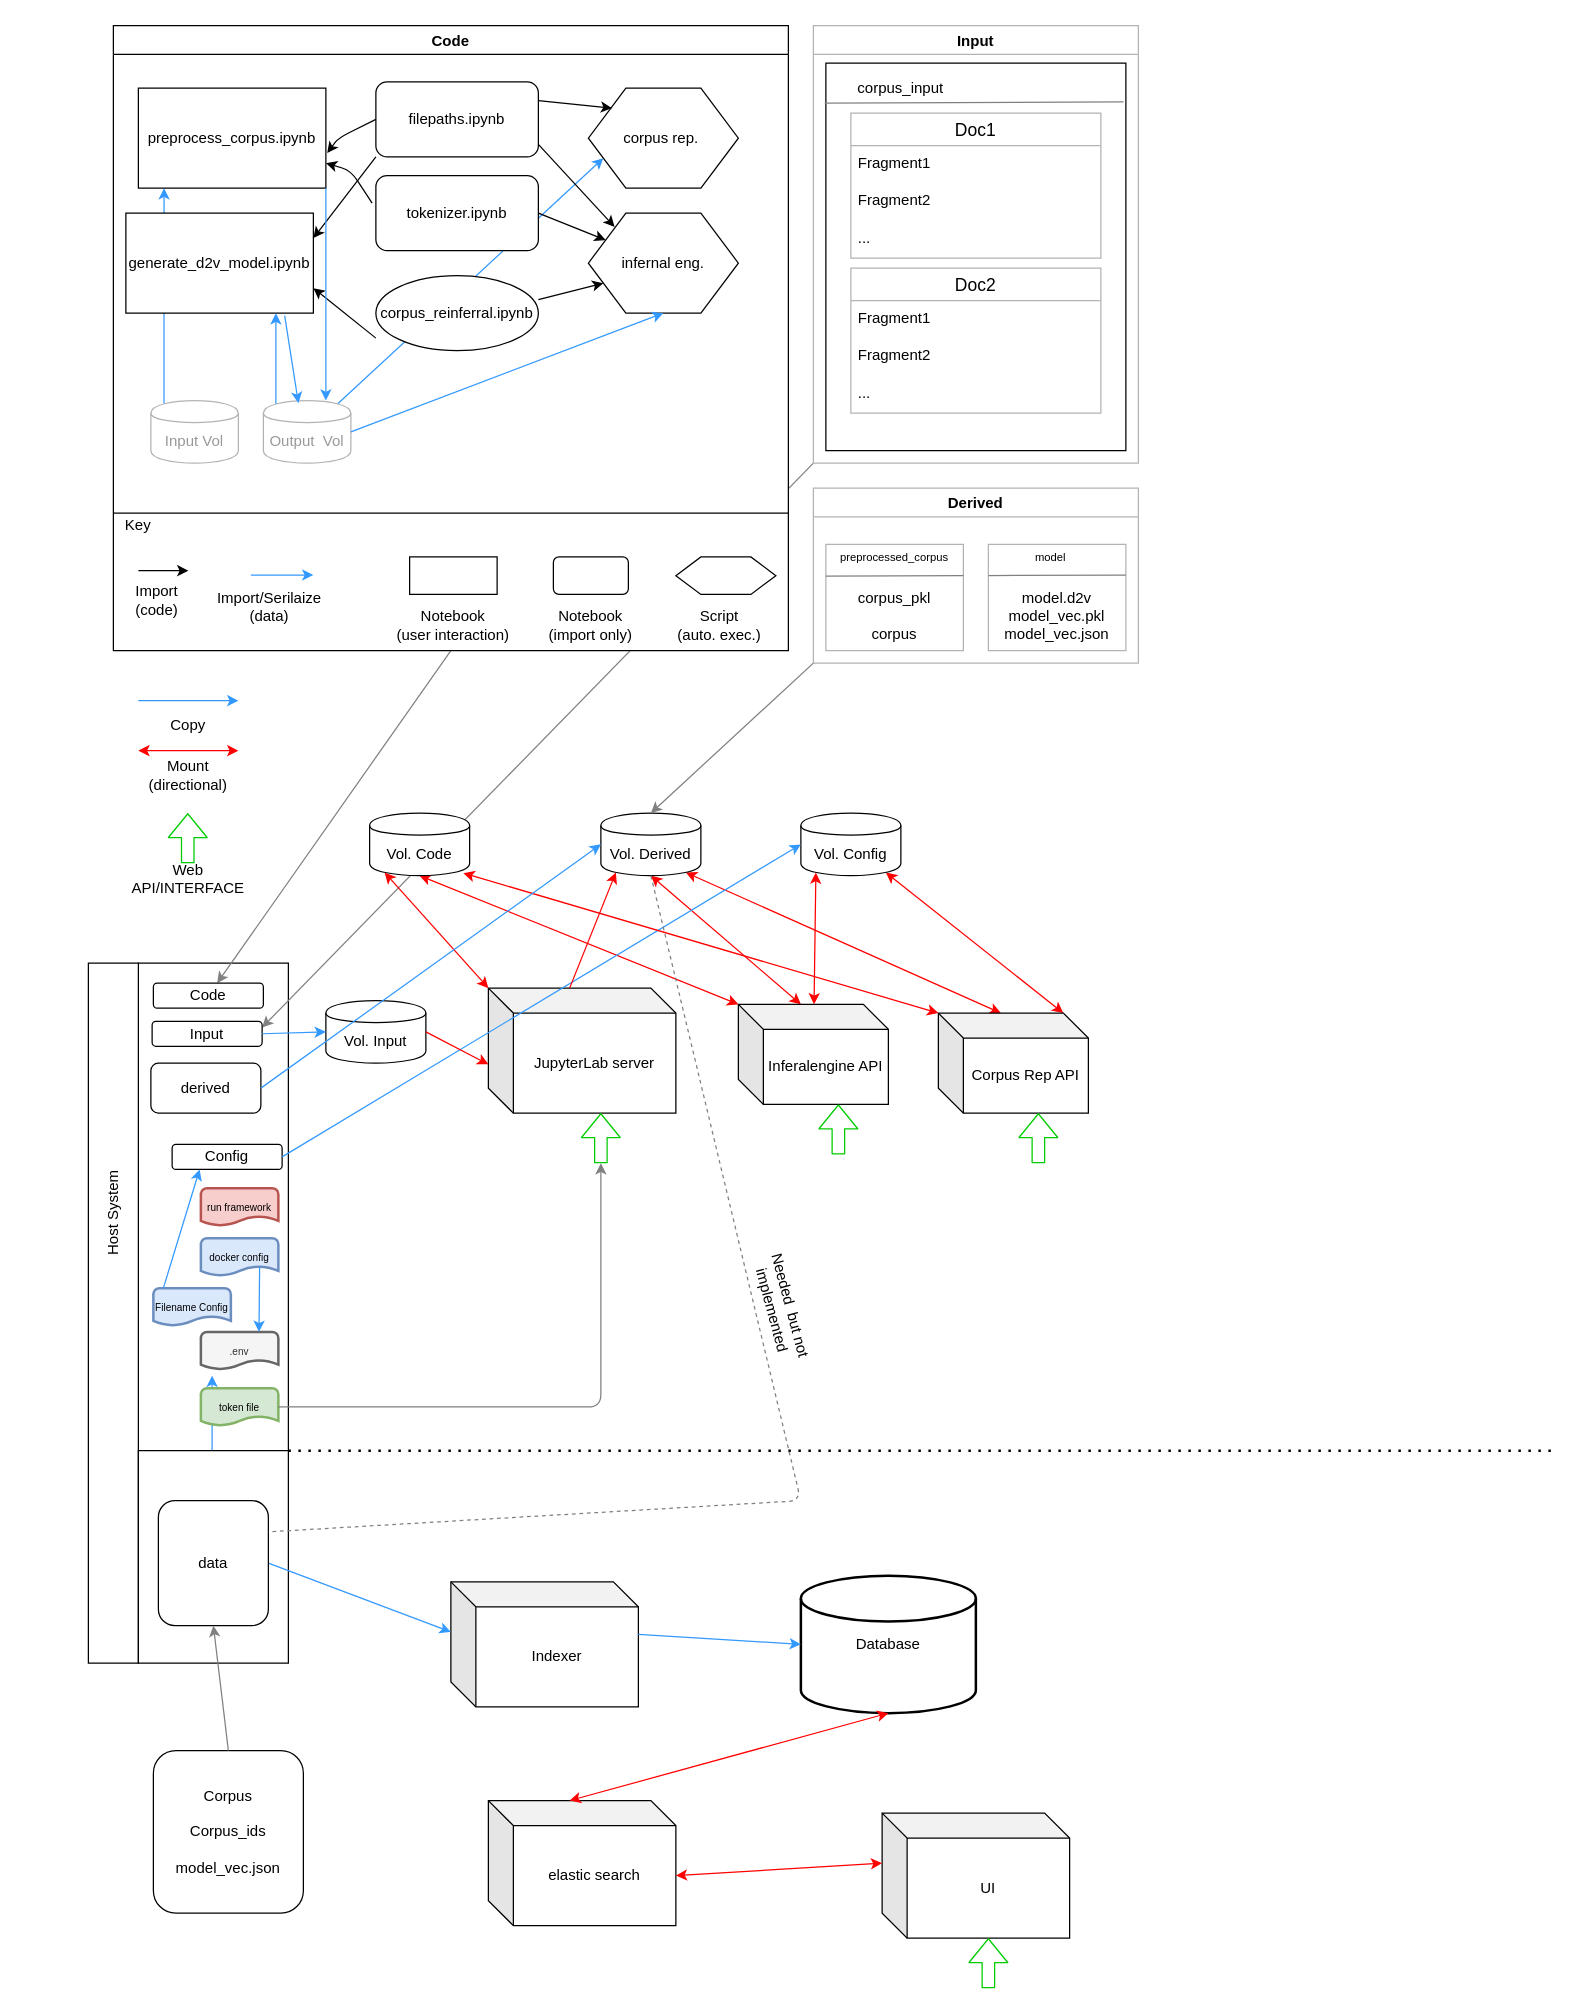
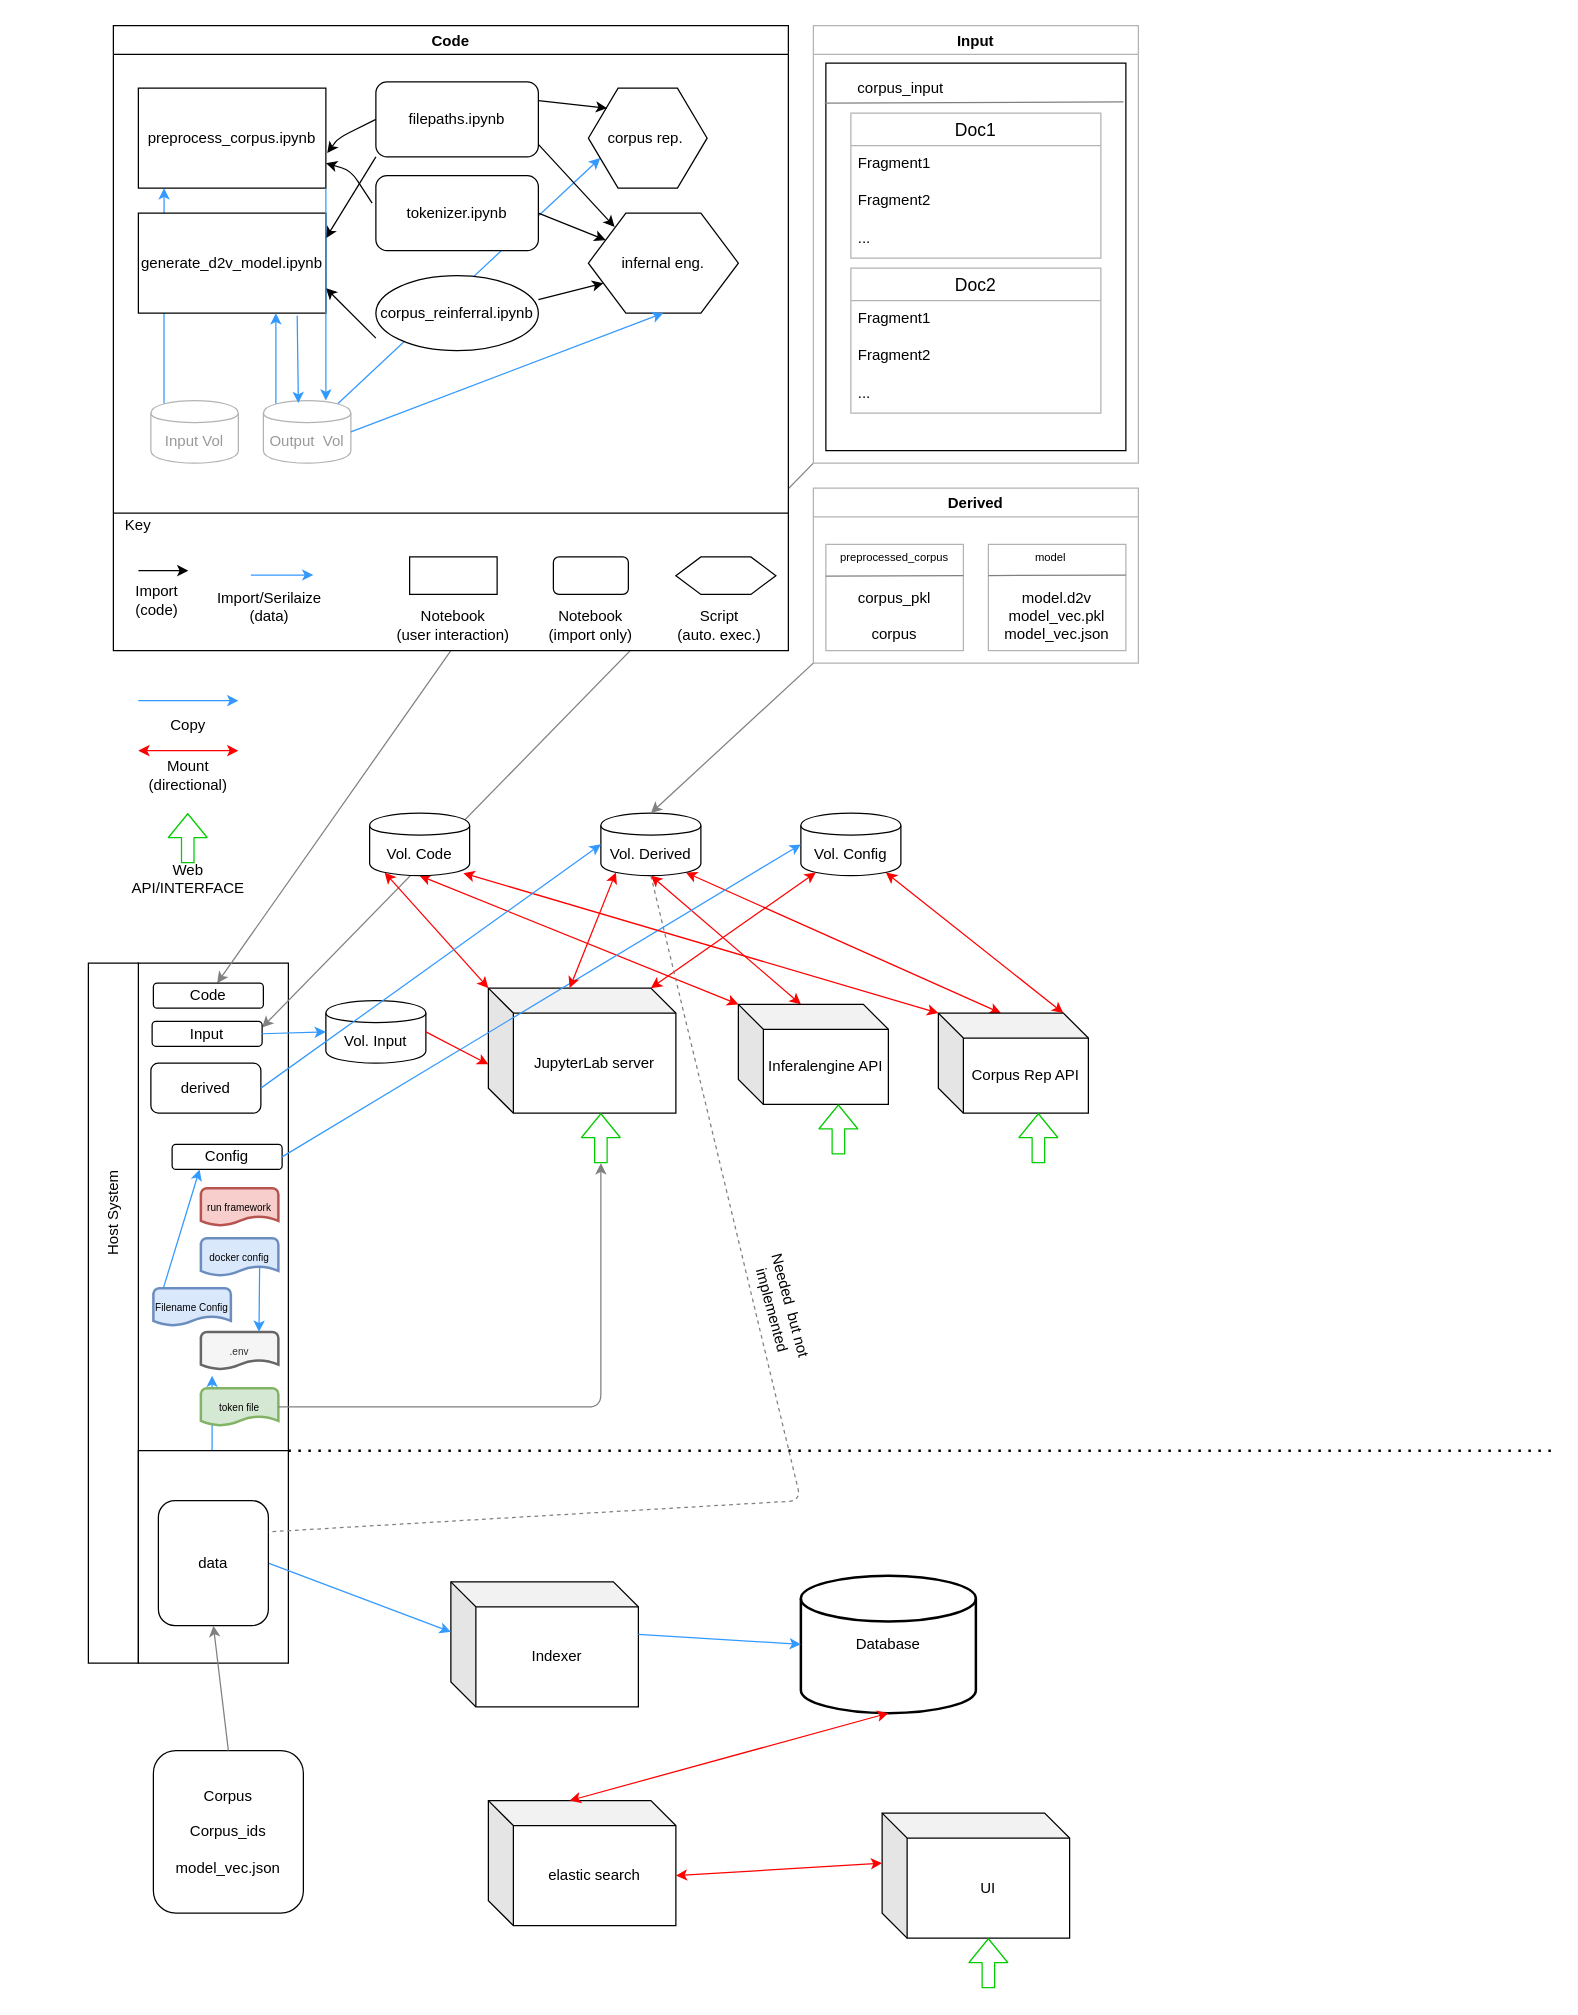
node "corpus rep.": size 150x100 -> 119x100
node "generate_d2v_model.ipynb": moved (219, 263) -> (232, 263)
edge "Vol. Config" -- "Inferalengine API": now "Vol. Config" -- "JupyterLab server"
edge "JupyterLab server" -> "Vol. Derived": arrowhead none -> classic
